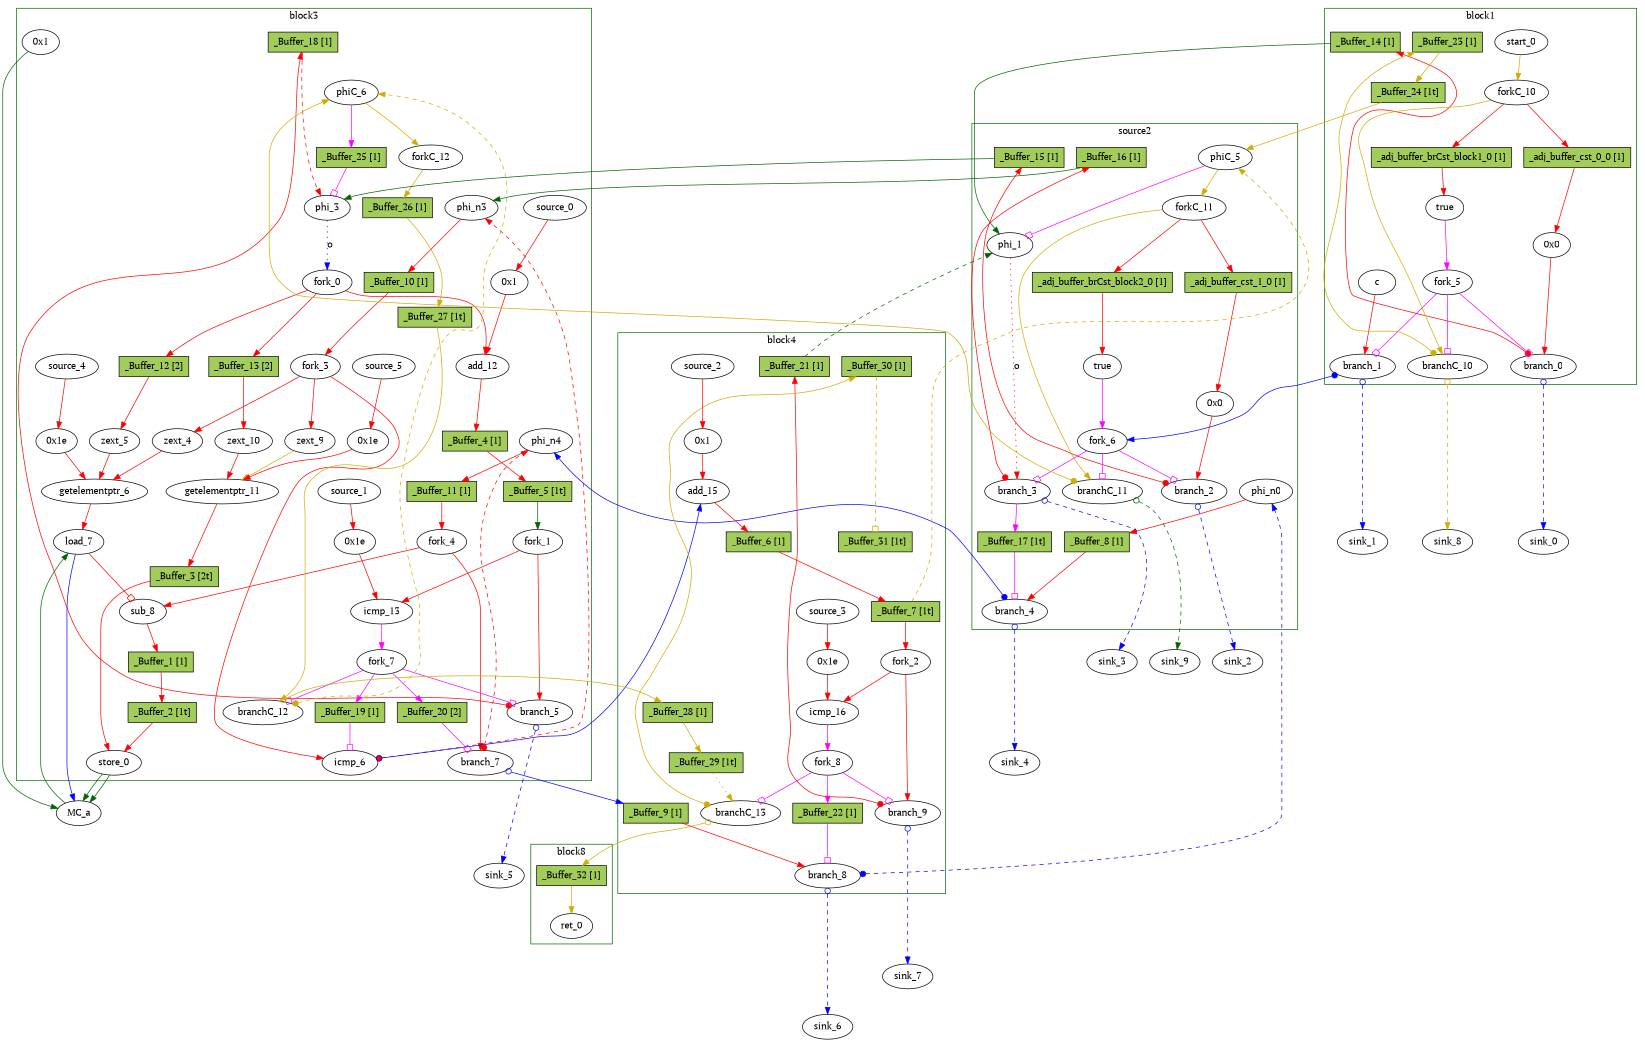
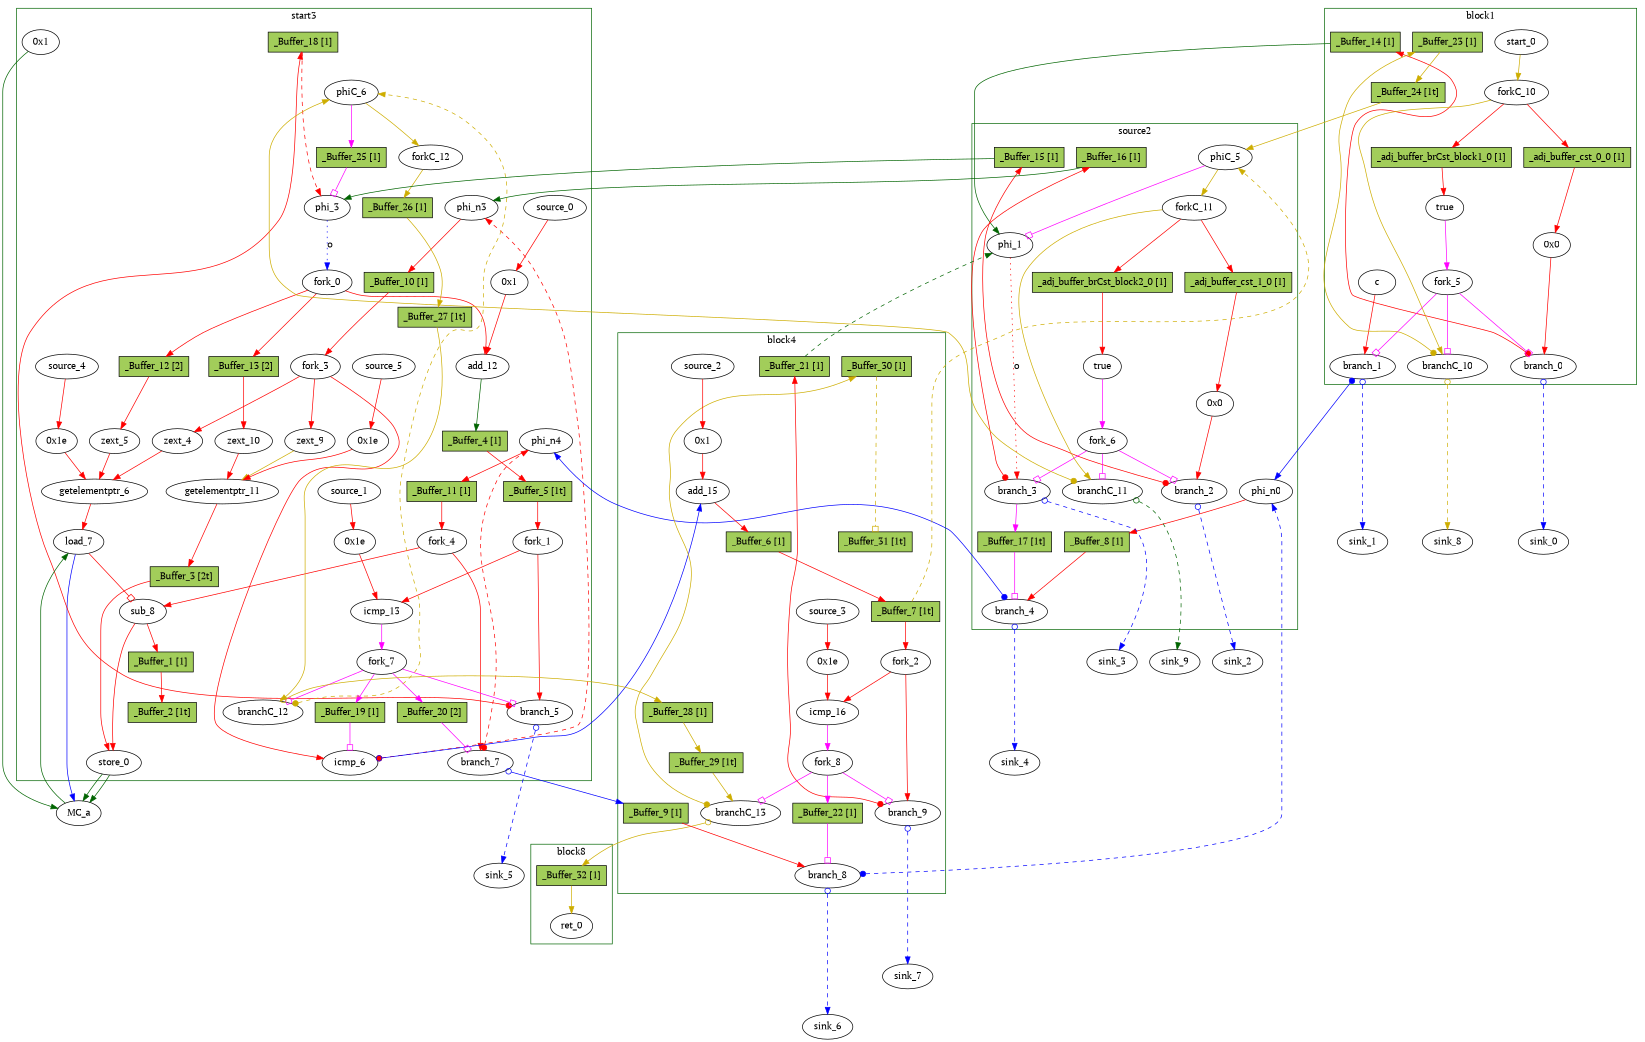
cluster "block3": label "block3" -> "start3"
edge "add_12" -> "_Buffer_4 [1]": color red -> darkgreen
edge "branch_1" -- "fork_6": now "branch_1" -- "phi_n0"
edge "_Buffer_5 [1t]" -> "fork_1": color darkgreen -> red
edge "_Buffer_2 [1t]" -> "store_0": now "sub_8" -> "store_0"
edge "_Buffer_29 [1t]" -> "branchC_13": style dotted -> solid
